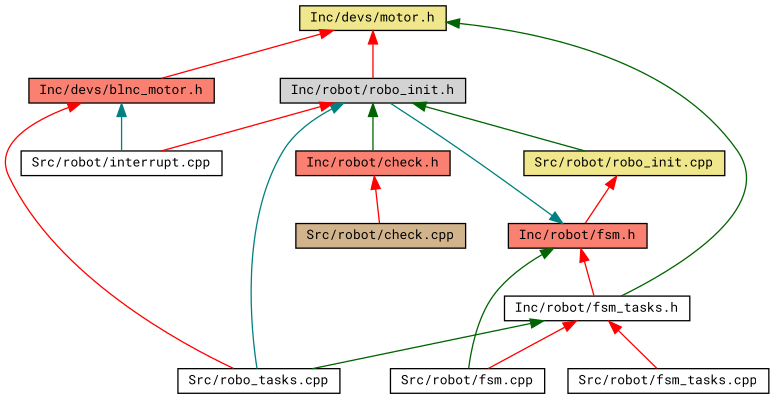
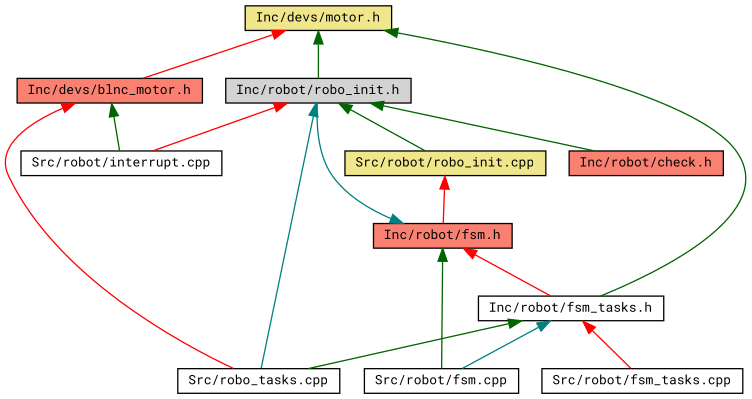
edge "Inc/robot/robo_init.h" -> "Inc/devs/motor.h": color red -> darkgreen
edge "Src/robot/interrupt.cpp" -> "Inc/devs/blnc_motor.h": color teal -> darkgreen
node "Src/robot/check.cpp": removed
edge "Src/robot/fsm.cpp" -> "Inc/robot/fsm_tasks.h": color red -> teal
